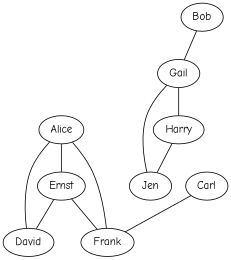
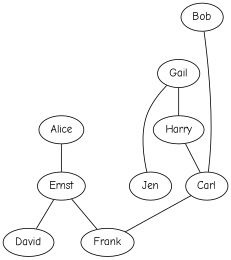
edge "Bob" -- "Gail": now "Bob" -- "Carl"
edge "Harry" -- "Jen": now "Harry" -- "Carl"
edge "Alice" -- "David": removed
edge "Alice" -- "Frank": removed
